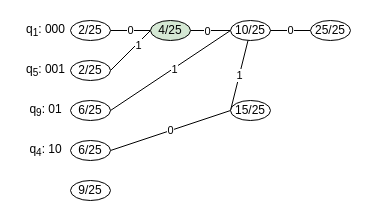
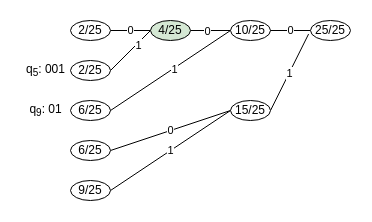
node "q1: 000": removed
edge "25/25" -- "15/25": added, label "1"
edge "10/25" -- "15/25": now "9/25" -- "15/25"
node "q4: 10": removed
